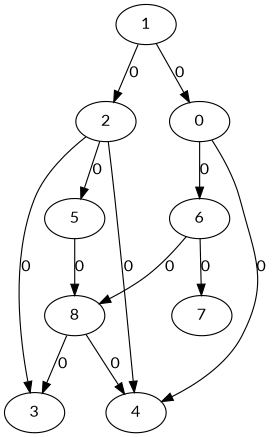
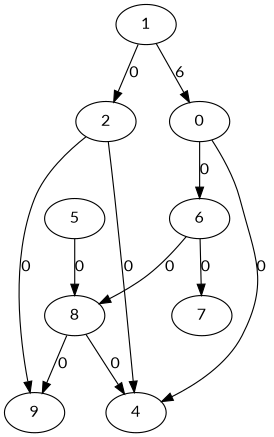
edge "1" -> "0": label "0" -> "6"
edge "2" -> "5": removed, label "0"
node "3": label "3" -> "9"
